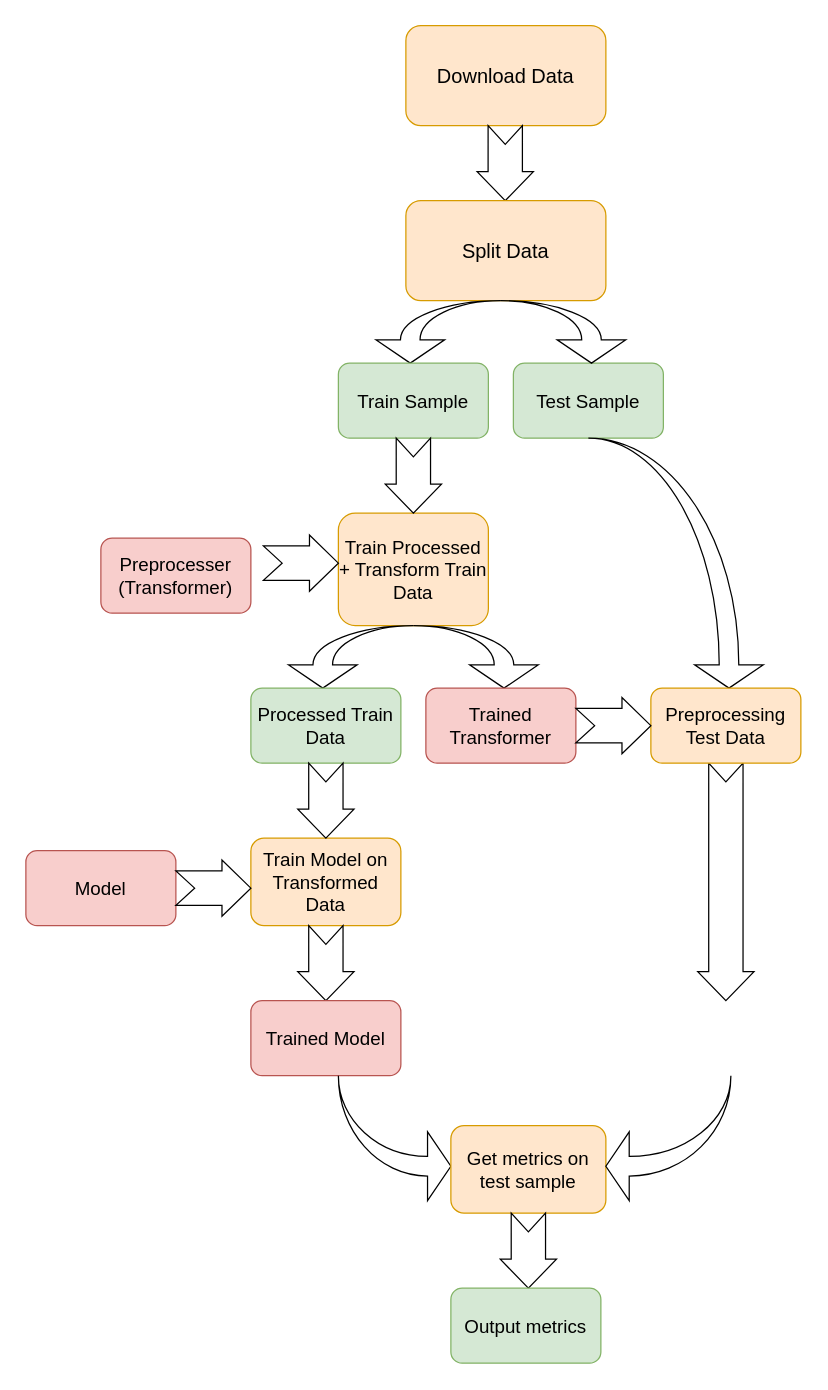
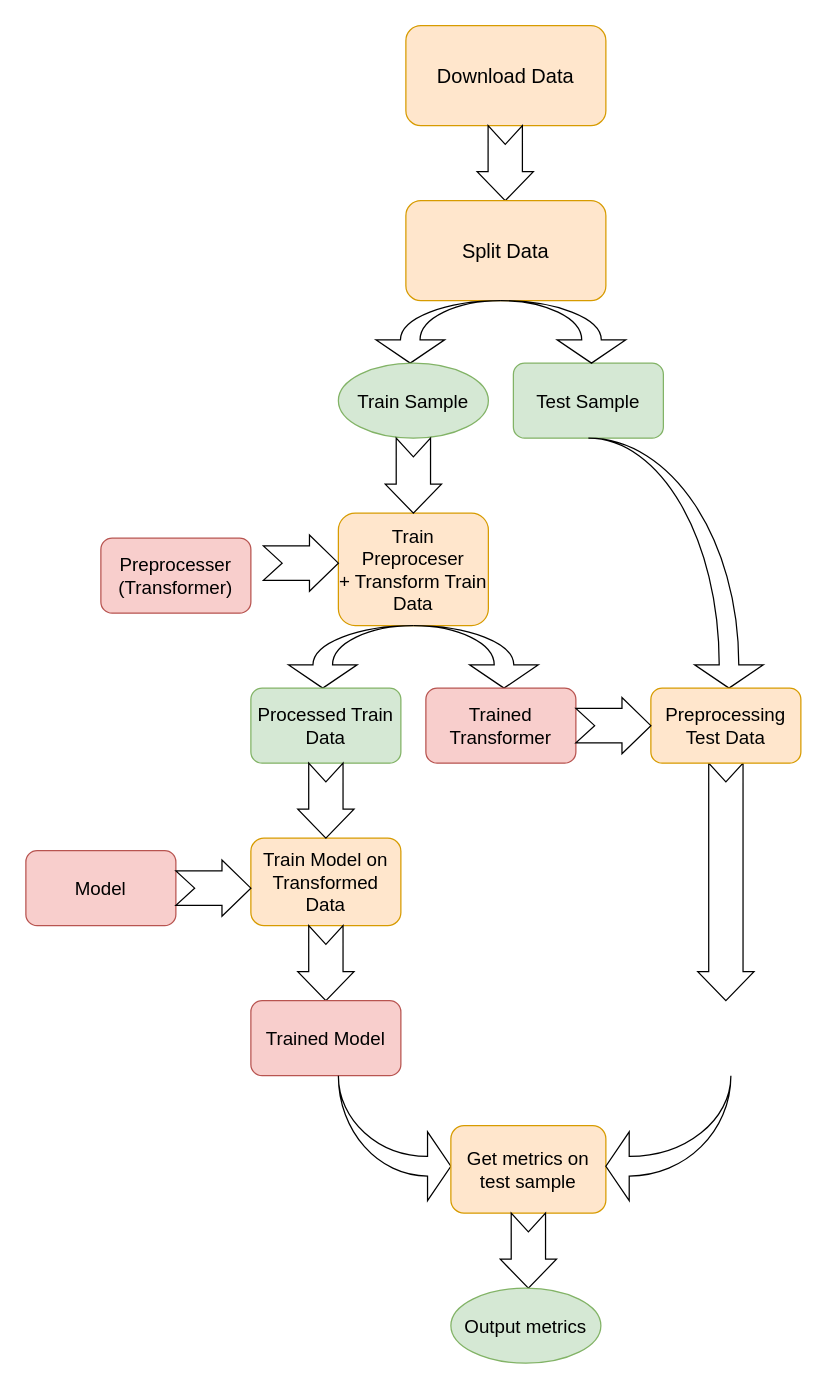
node "Train Sample": shape rounded rectangle -> ellipse
node "Train Processed + Transform Train Data": label "Train Processed + Transform Train Data" -> "Train Preproceser + Transform Train Data"
node "Output metrics": shape rounded rectangle -> ellipse
